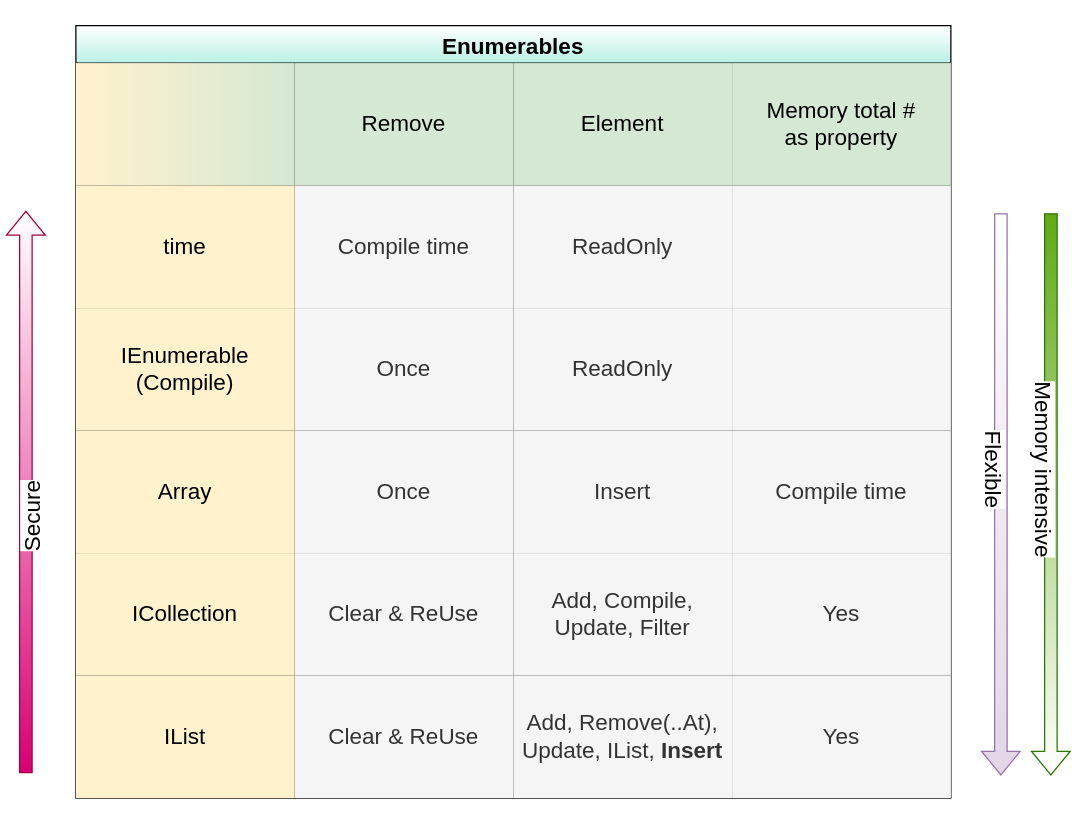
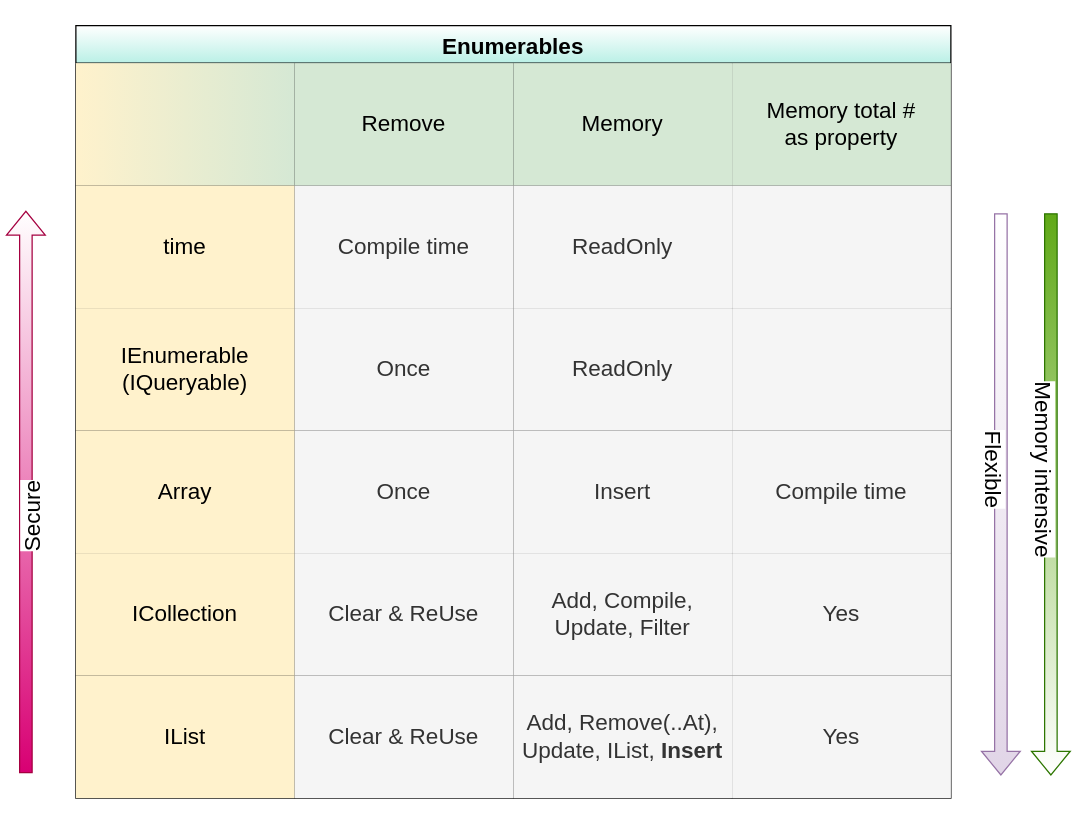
node "Element": label "Element" -> "Memory"
node "IEnumerable (Compile)": label "IEnumerable (Compile)" -> "IEnumerable (IQueryable)"
